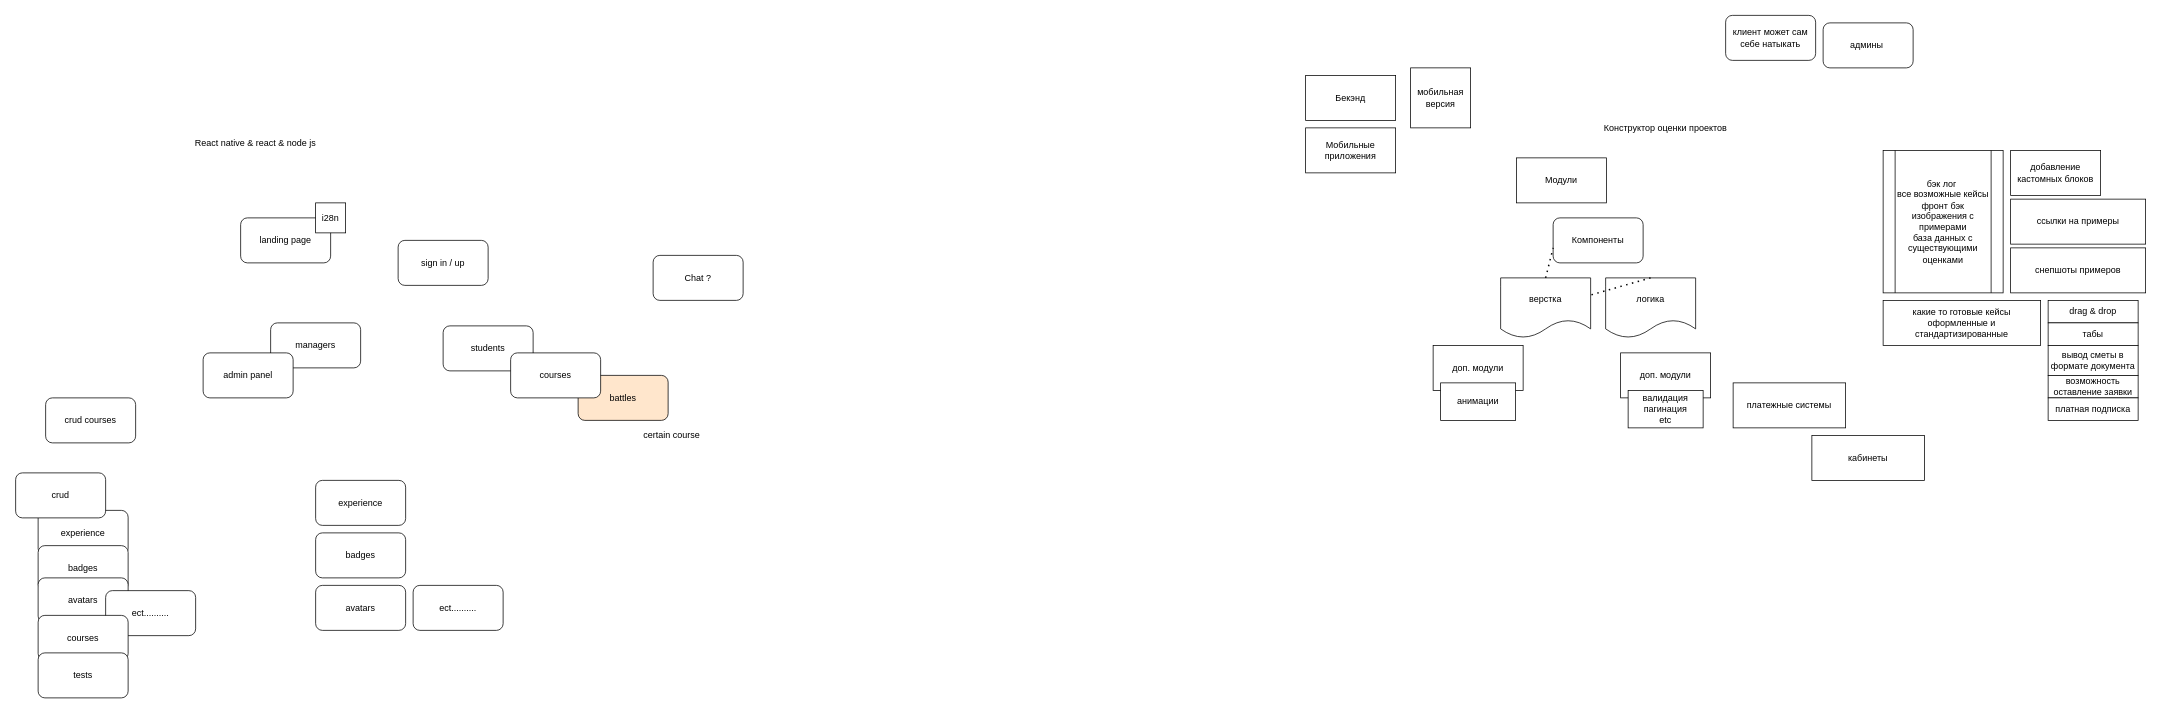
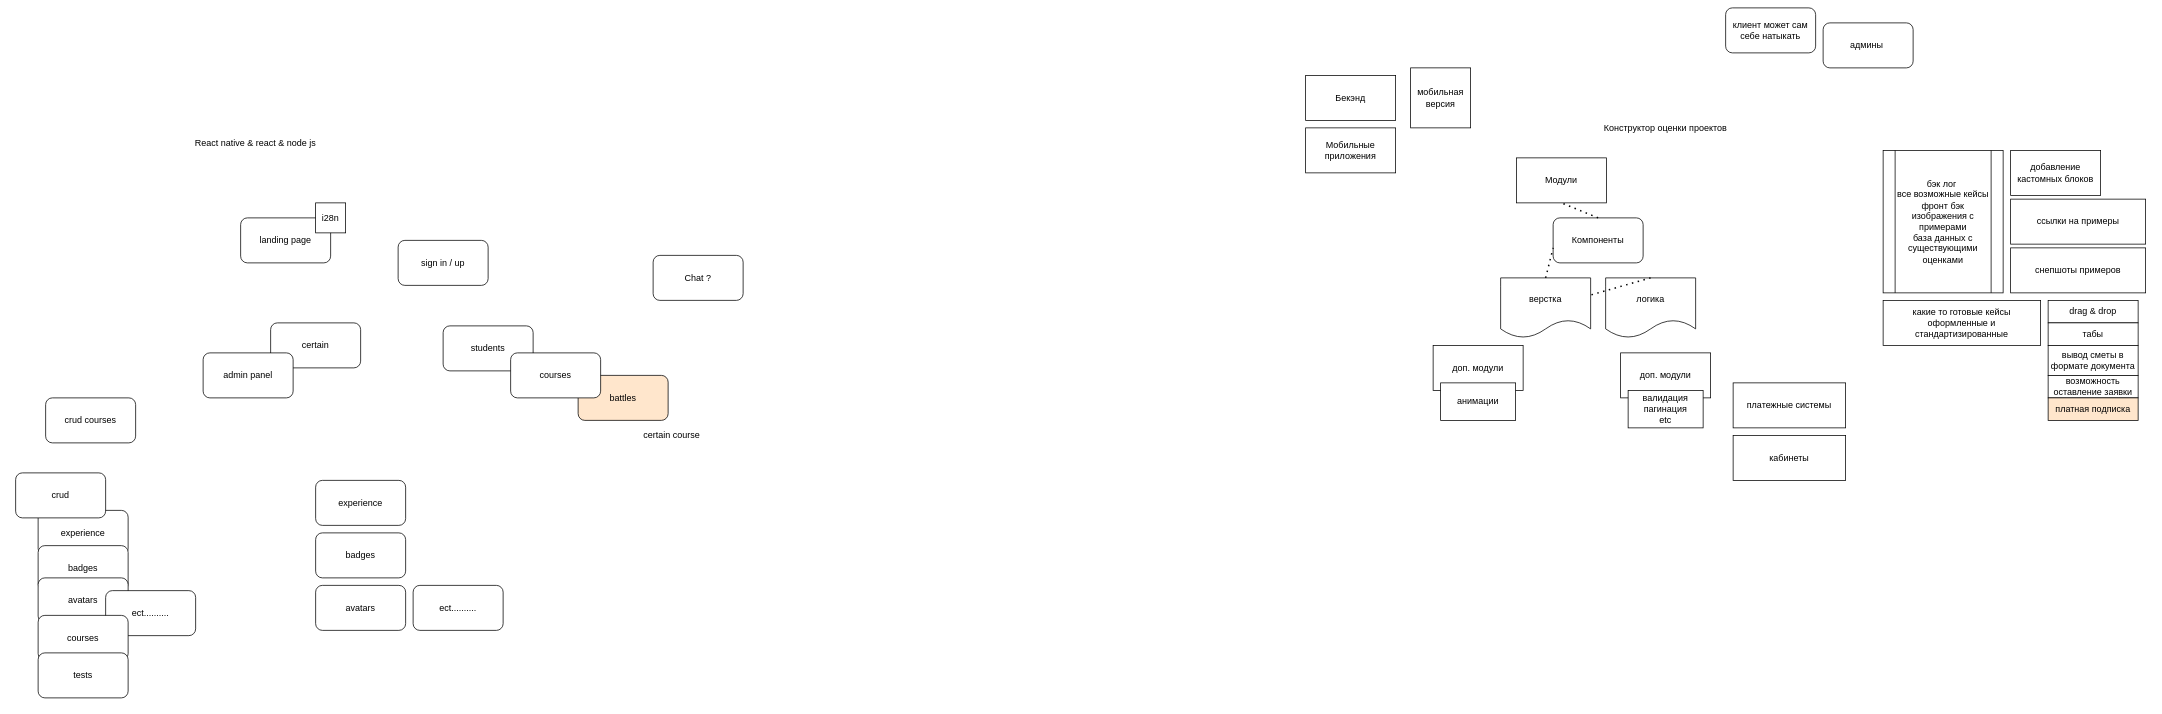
node "клиент может сам себе натыкать": moved (1770, 38) -> (1770, 30)
edge "Модули" -- "Компоненты": added
node "managers": label "managers" -> "certain"
node "платная подписка": fillcolor #ffffff -> #ffe6cc
node "кабинеты": moved (1868, 458) -> (1789, 458)
